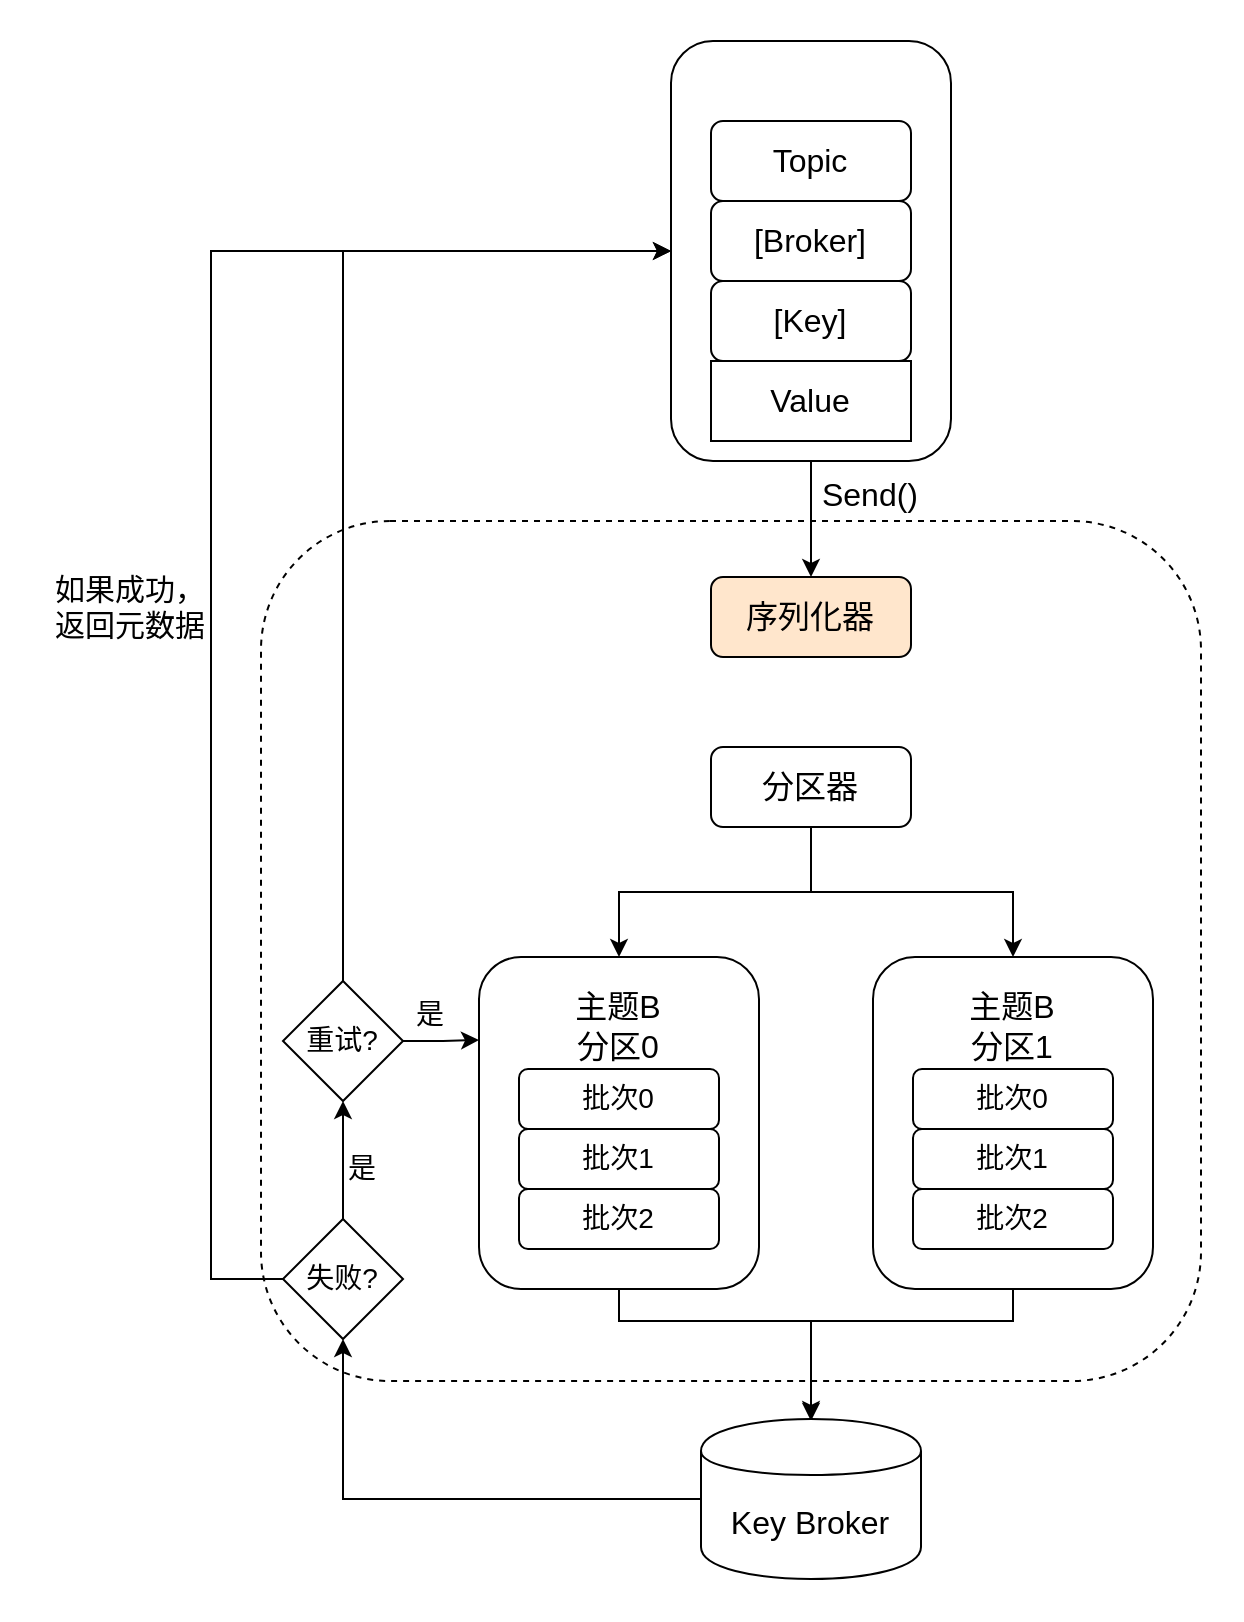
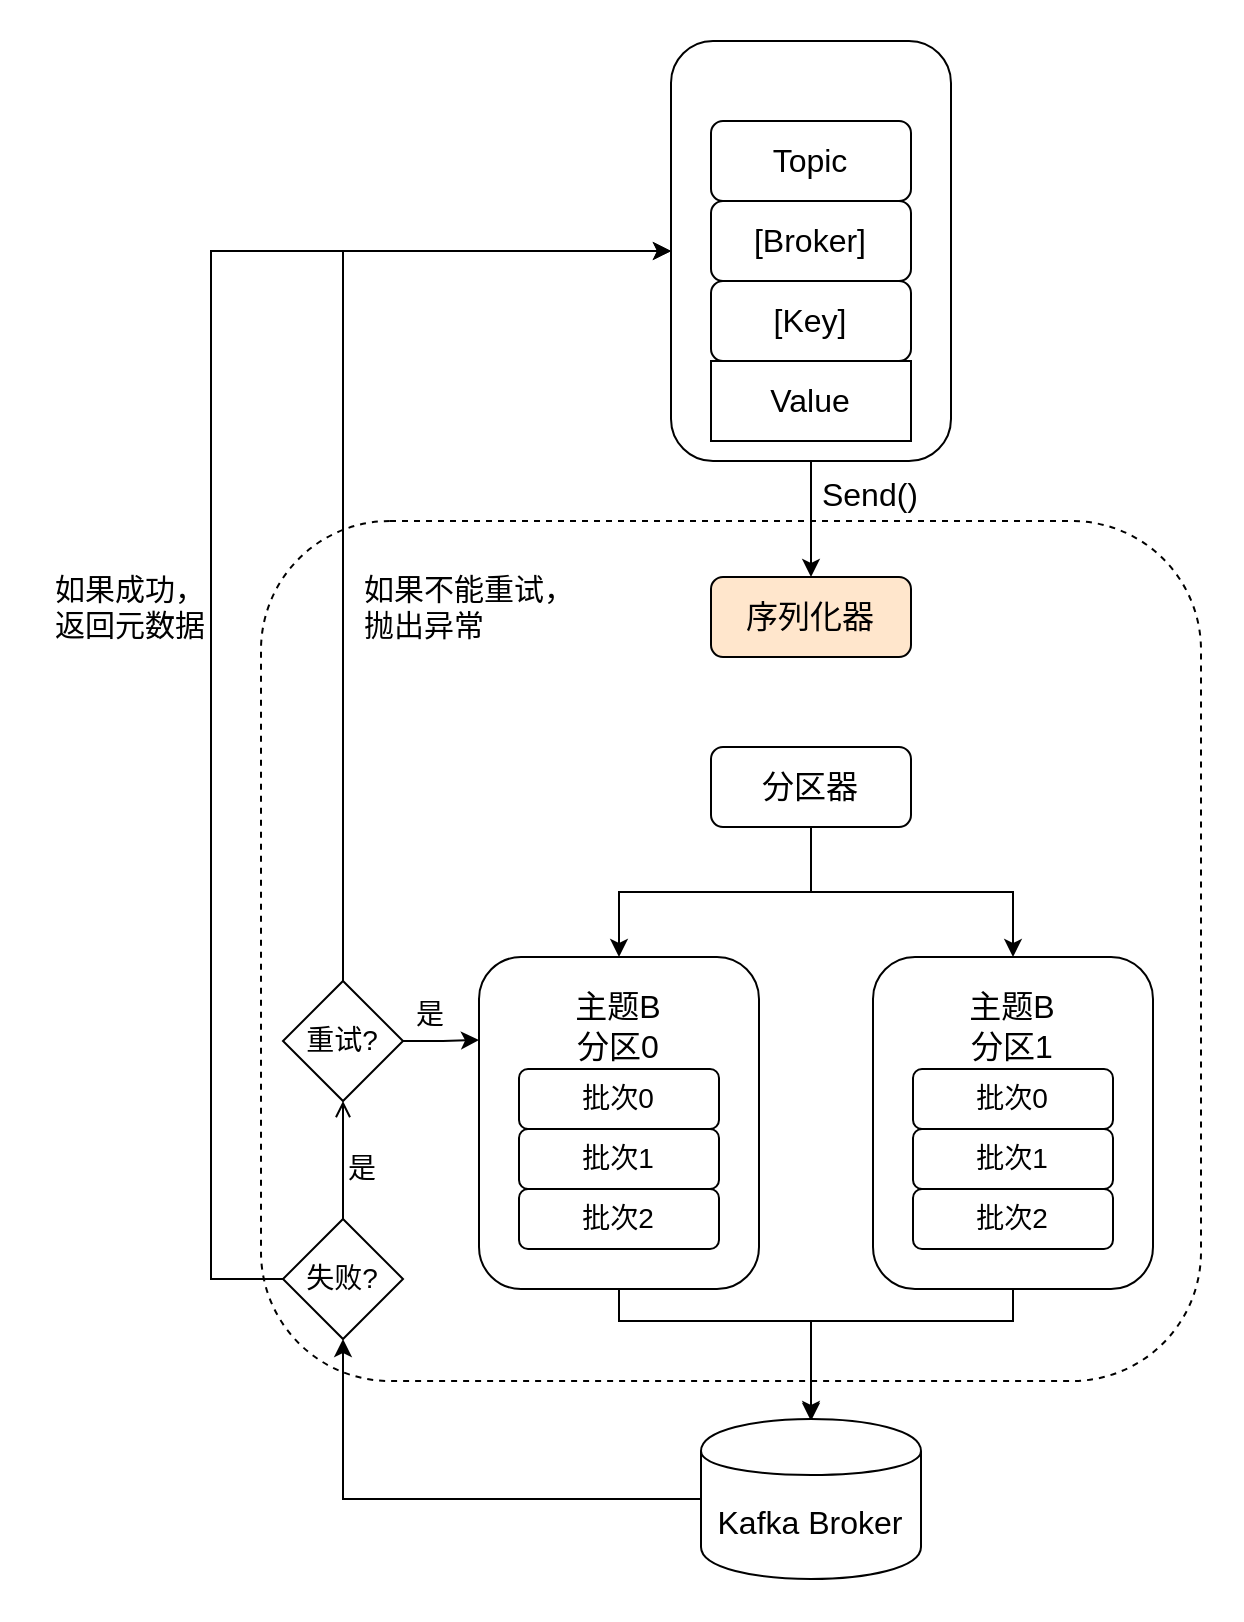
node "如果不能重试，抛出异常": added
edge "失败?" -> "重试?": arrowhead classic -> open
node "Key Broker": label "Key Broker" -> "Kafka Broker"
